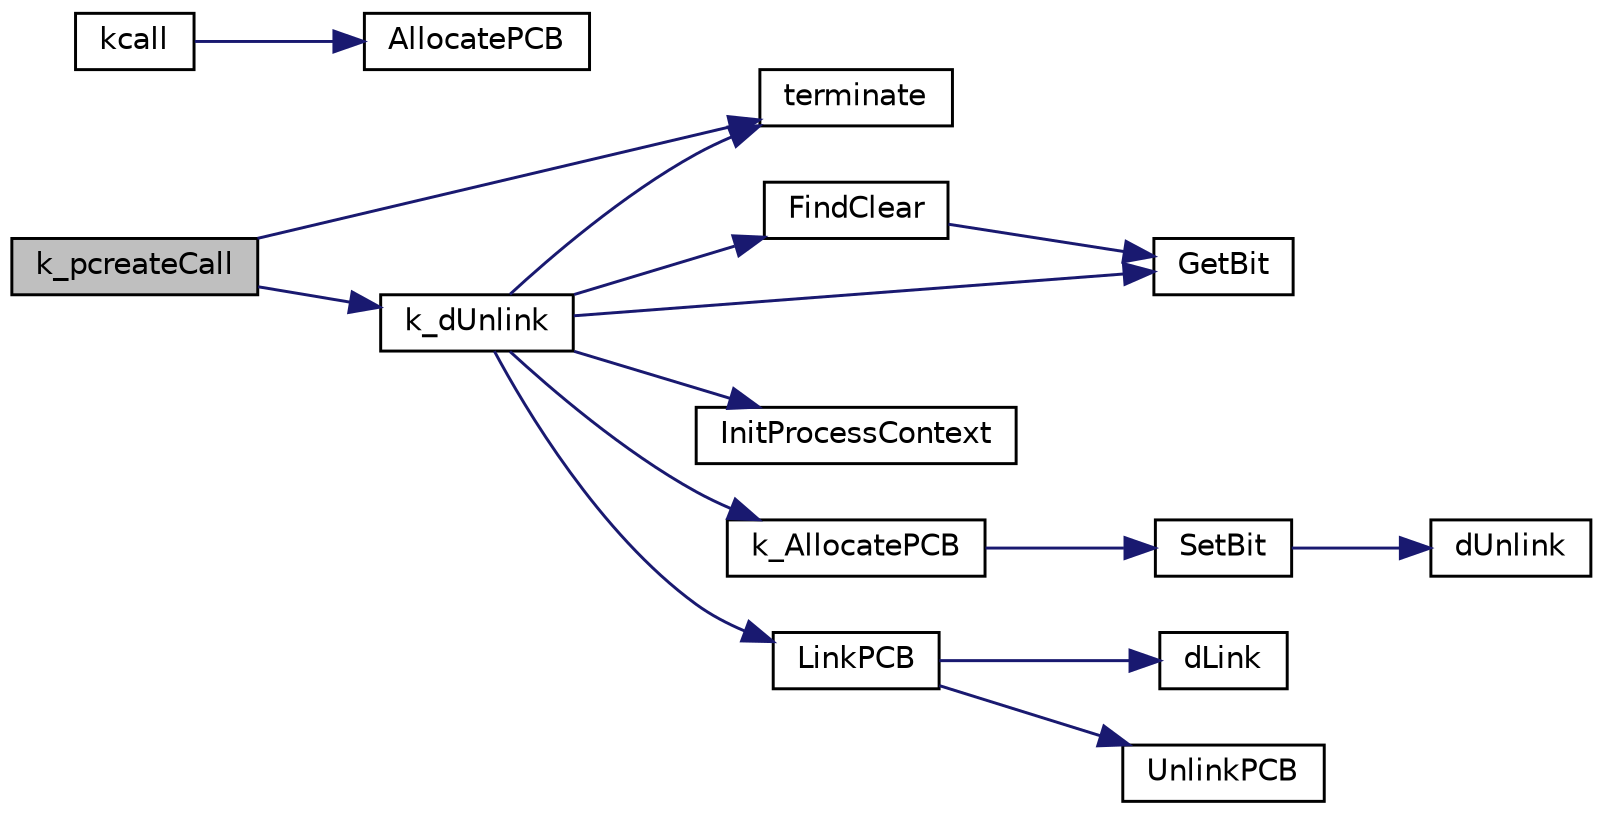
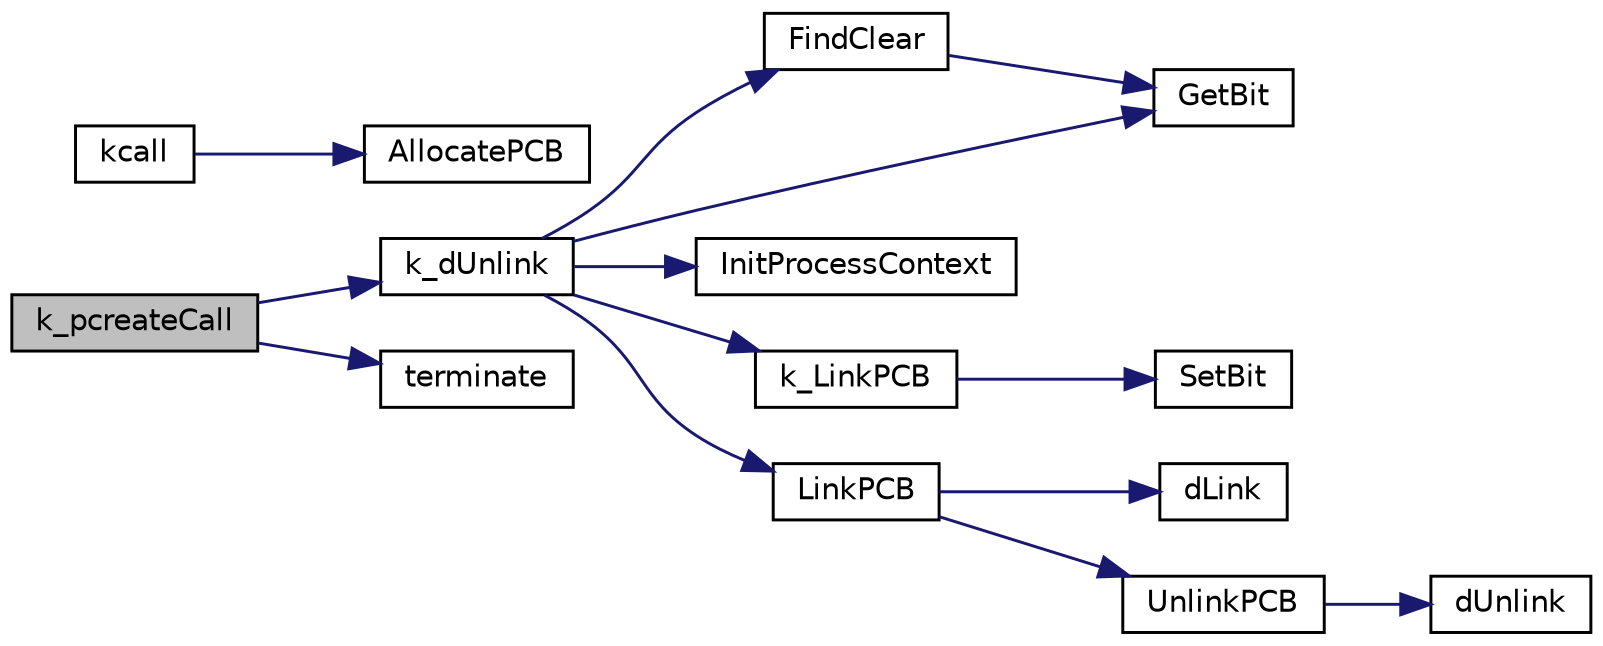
edge "k_dUnlink" -> "terminate": removed
node "k_AllocatePCB": label "k_AllocatePCB" -> "k_LinkPCB"
edge "SetBit" -> "dUnlink": now "UnlinkPCB" -> "dUnlink"
